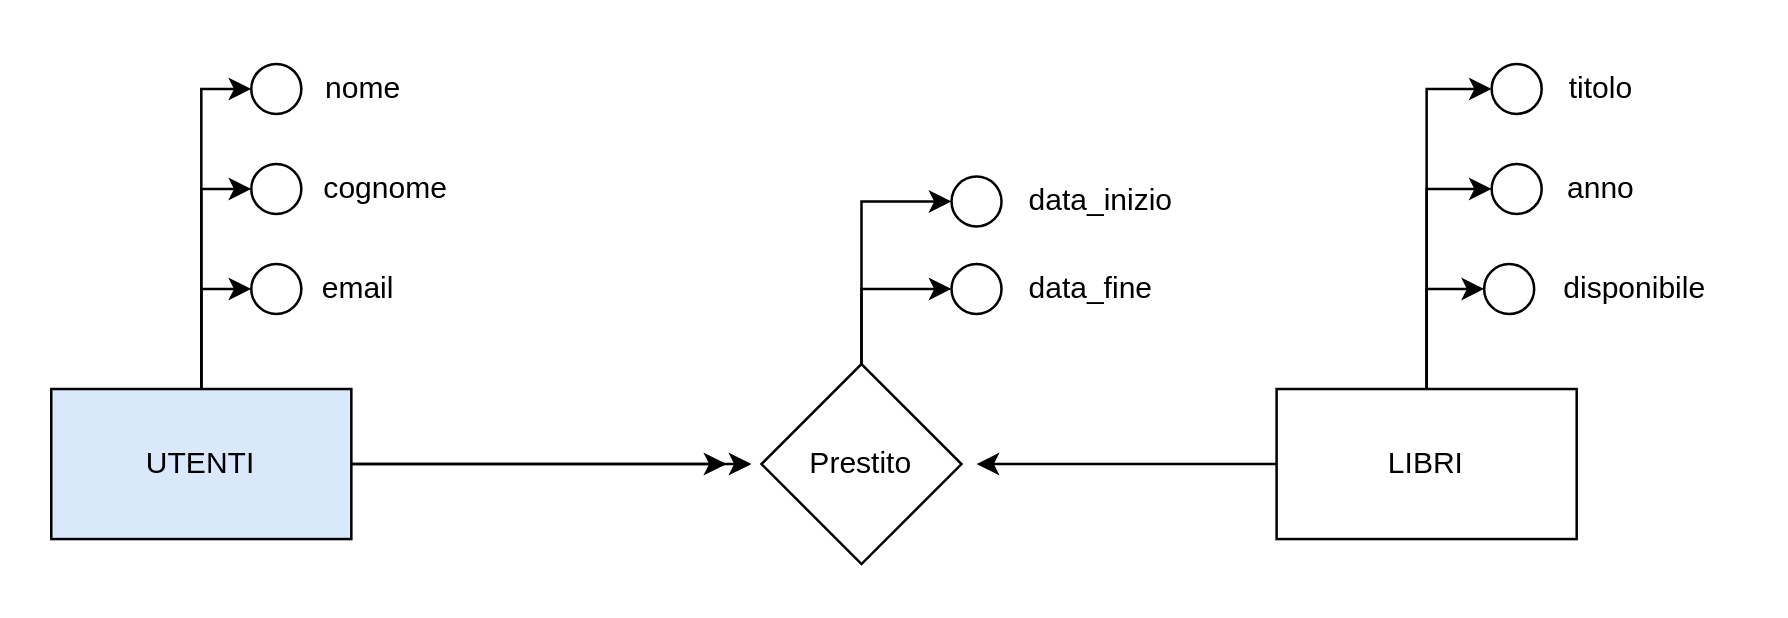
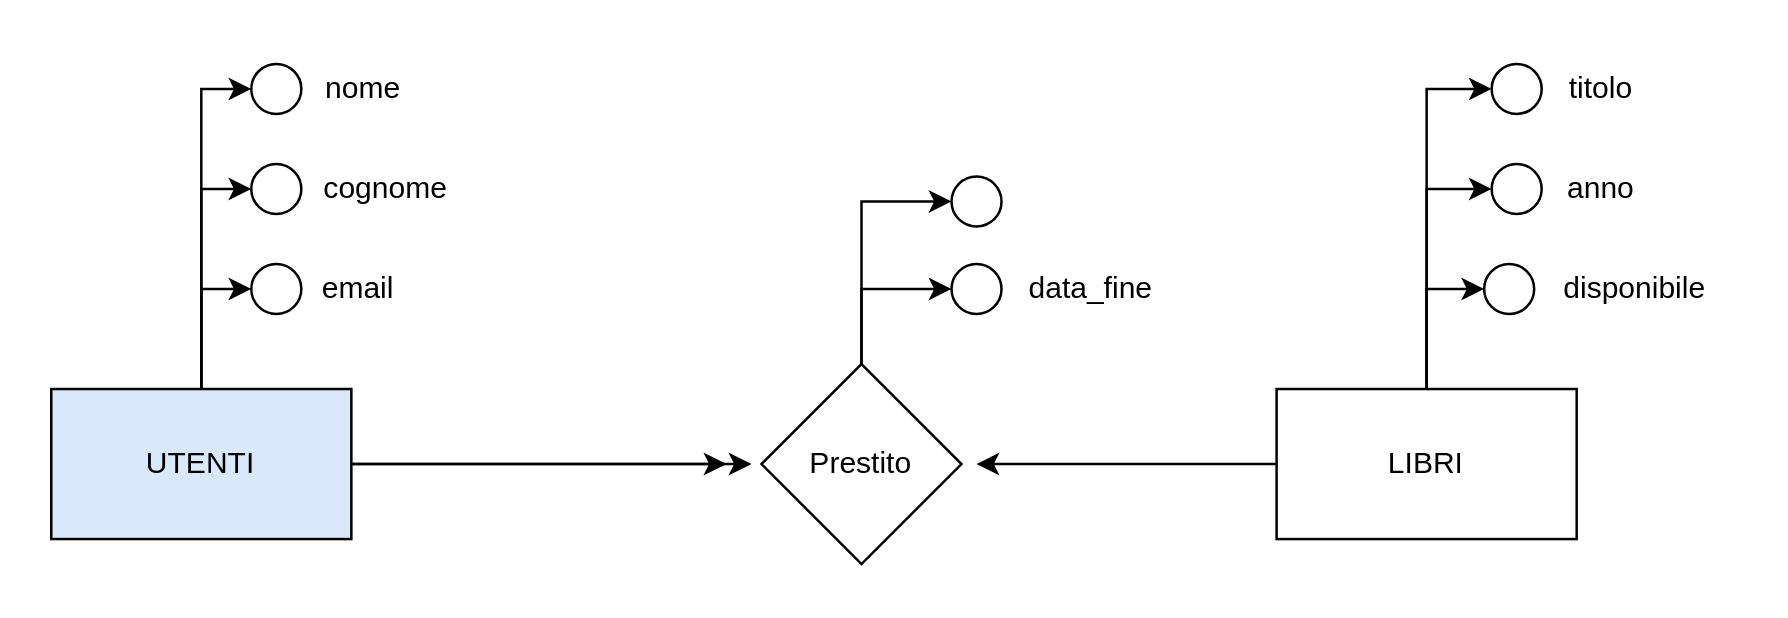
node "data_inizio": removed
